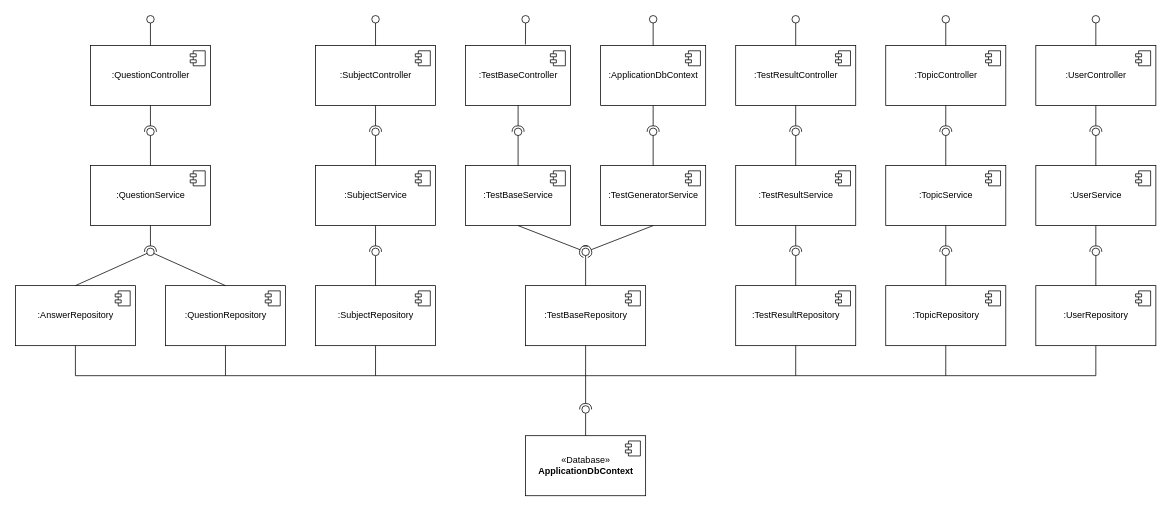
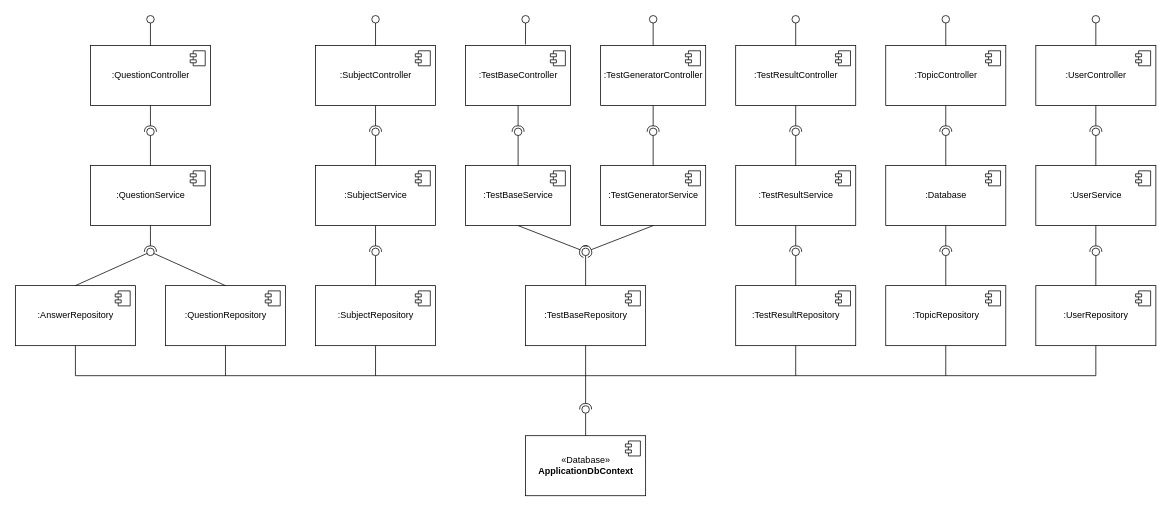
node ":ApplicationDbContext": label ":ApplicationDbContext" -> ":TestGeneratorController"
node ":TopicService": label ":TopicService" -> ":Database"
